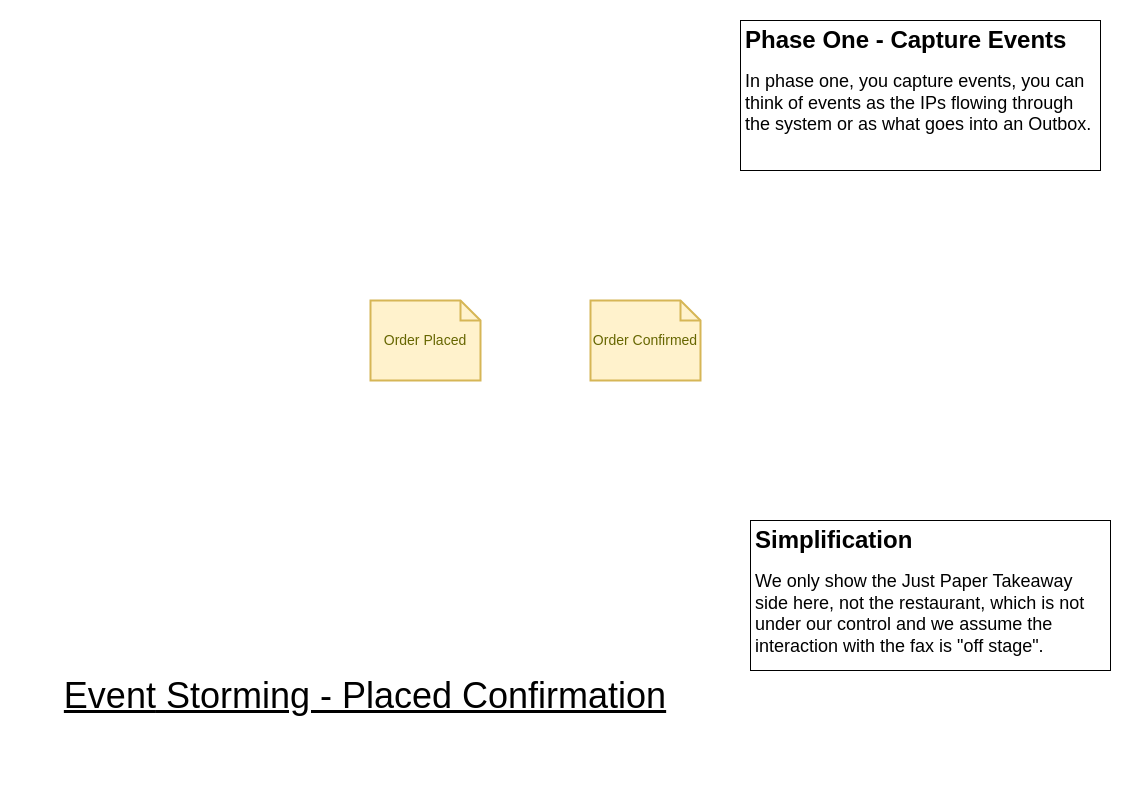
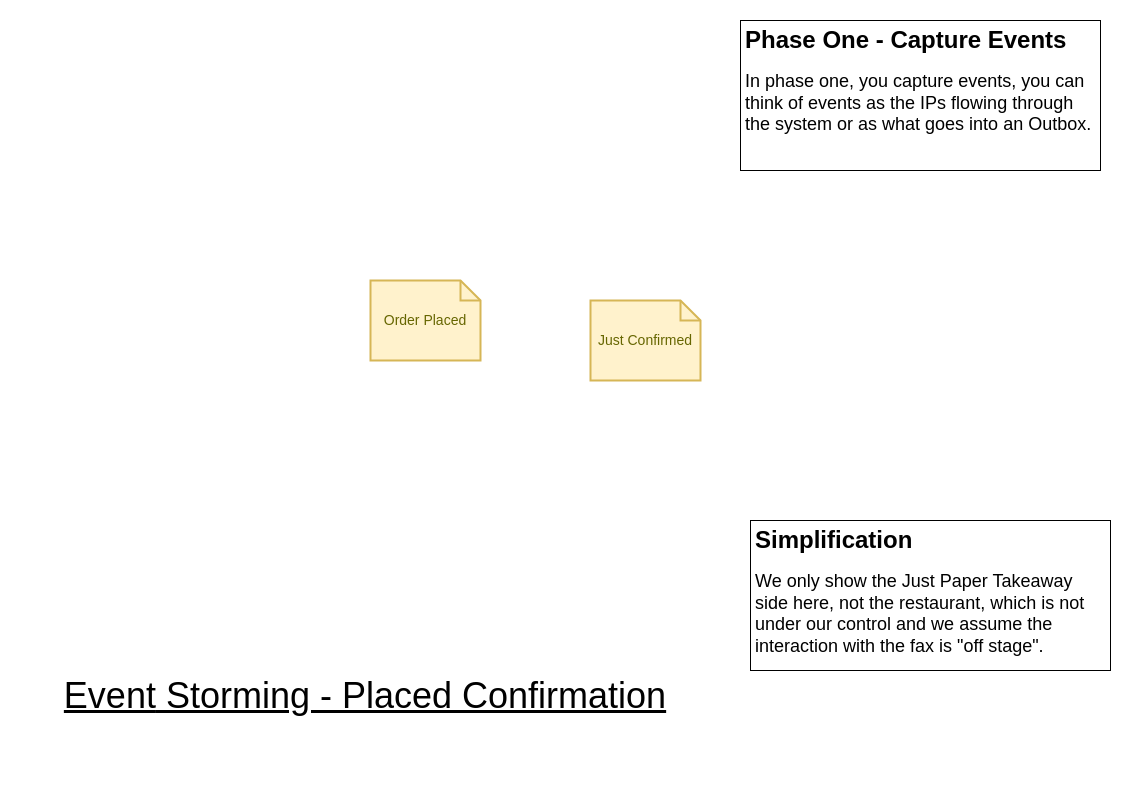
node "Order Placed": moved (426, 341) -> (426, 321)
node "Order Confirmed": label "Order Confirmed" -> "Just Confirmed"
